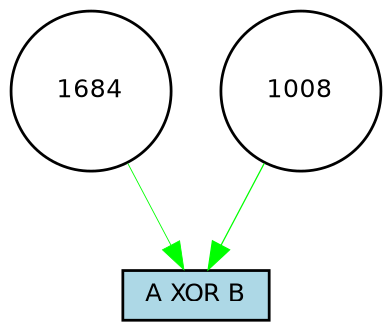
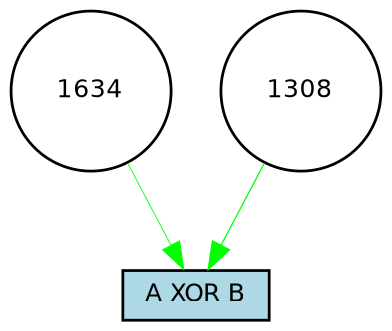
node "1684": label "1684" -> "1634"
node "1008": label "1008" -> "1308"
